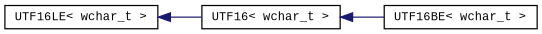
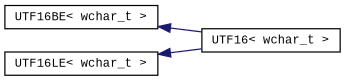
edge "UTF16BE< wchar_t >" -> "UTF16< wchar_t >": reversed
